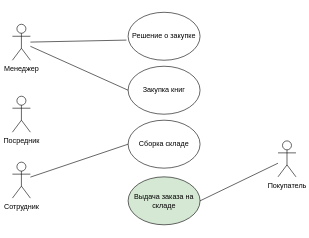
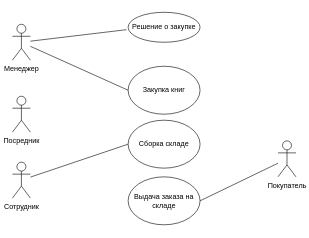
node "Решение о закупке": size 72x48 -> 72x30
node "Выдача заказа на складе": fillcolor #d5e8d4 -> #ffffff
